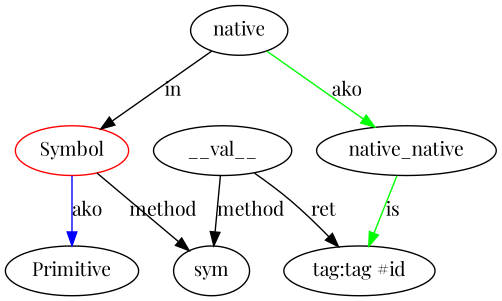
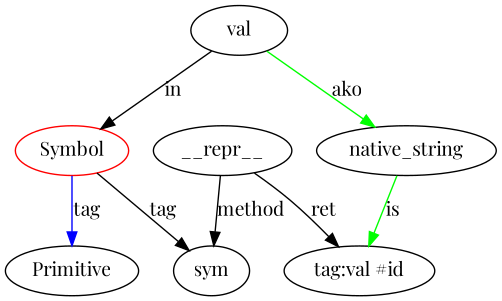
node "native": label "native" -> "val"
node "__val__": label "__val__" -> "__repr__"
node "native_native": label "native_native" -> "native_string"
edge "Symbol" -> "Primitive": label "ako" -> "tag"
edge "Symbol" -> "sym": label "method" -> "tag"
node "tag:tag #id": label "tag:tag #id" -> "tag:val #id"
